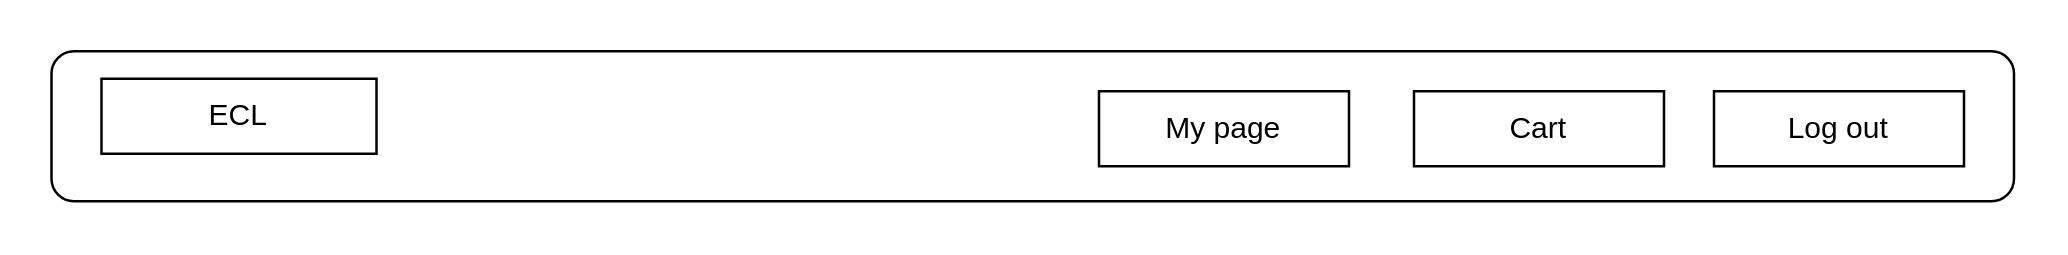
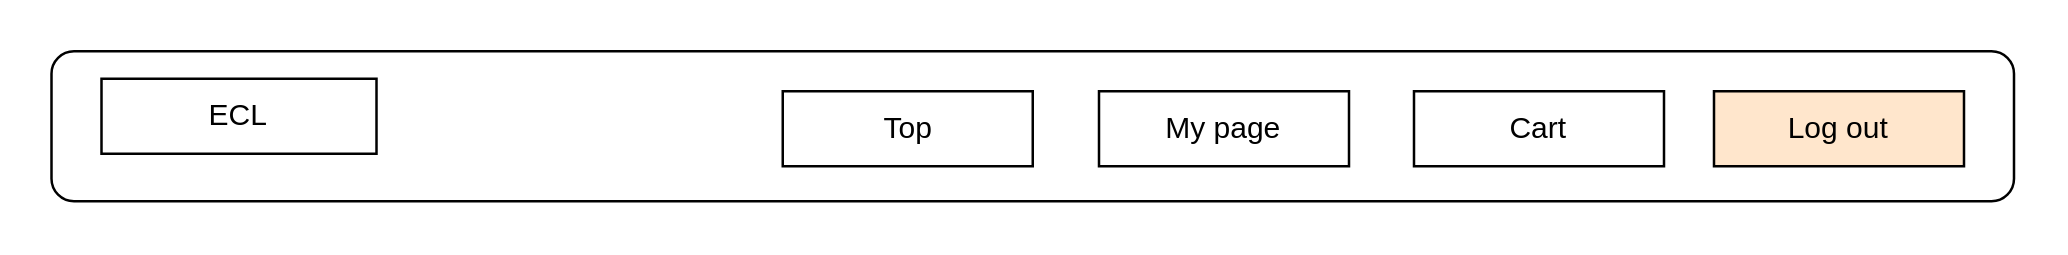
node "Top": added
node "Log out": fillcolor #ffffff -> #ffe6cc
